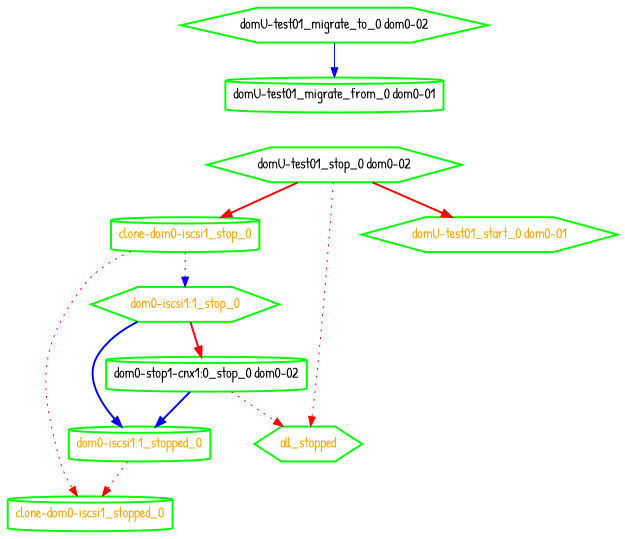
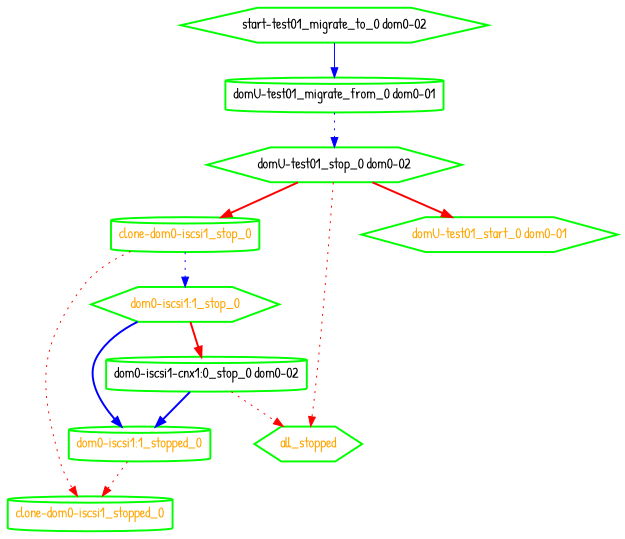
node "domU-test01_migrate_to_0 dom0-02": label "domU-test01_migrate_to_0 dom0-02" -> "start-test01_migrate_to_0 dom0-02"
edge "domU-test01_migrate_from_0 dom0-01" -> "domU-test01_stop_0 dom0-02": added
node "dom0-stop1-cnx1:0_stop_0 dom0-02": label "dom0-stop1-cnx1:0_stop_0 dom0-02" -> "dom0-iscsi1-cnx1:0_stop_0 dom0-02"
